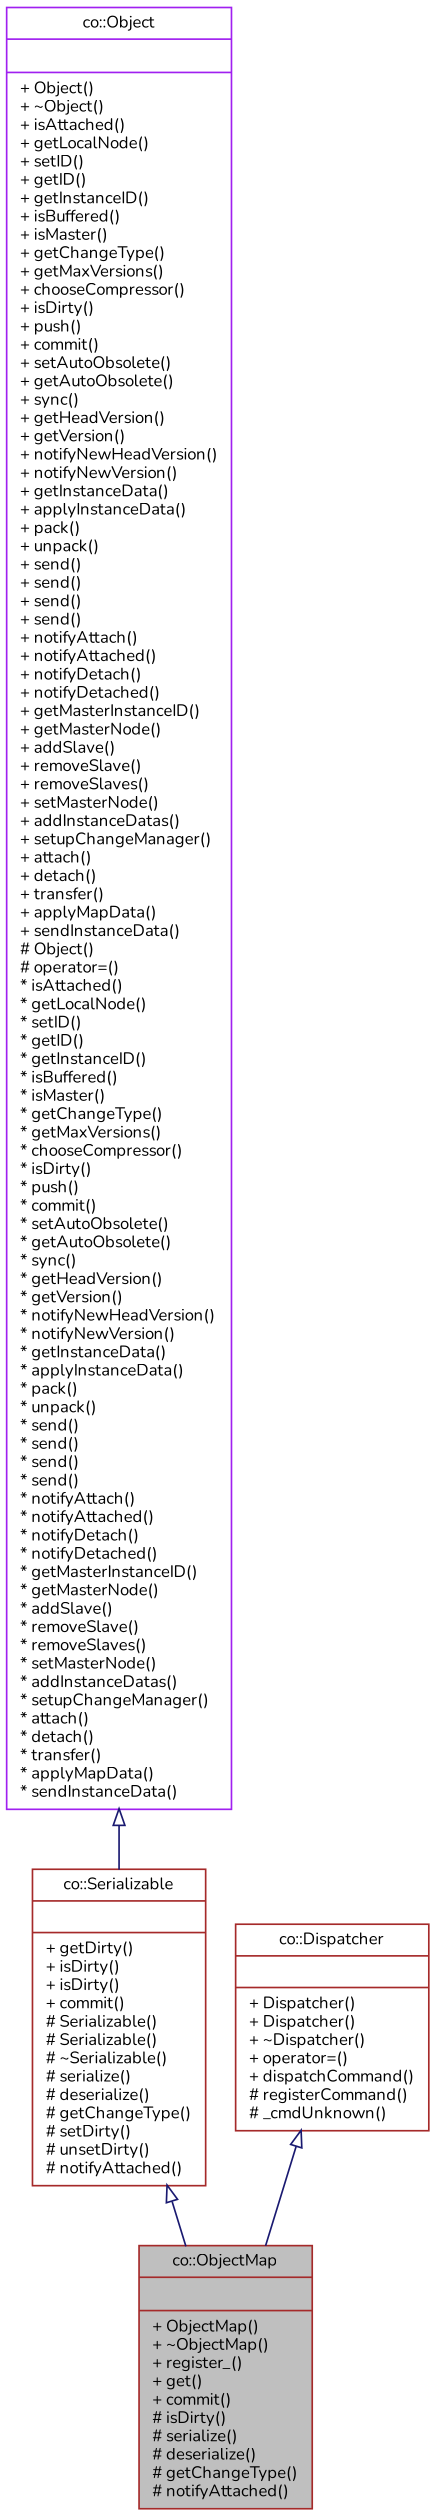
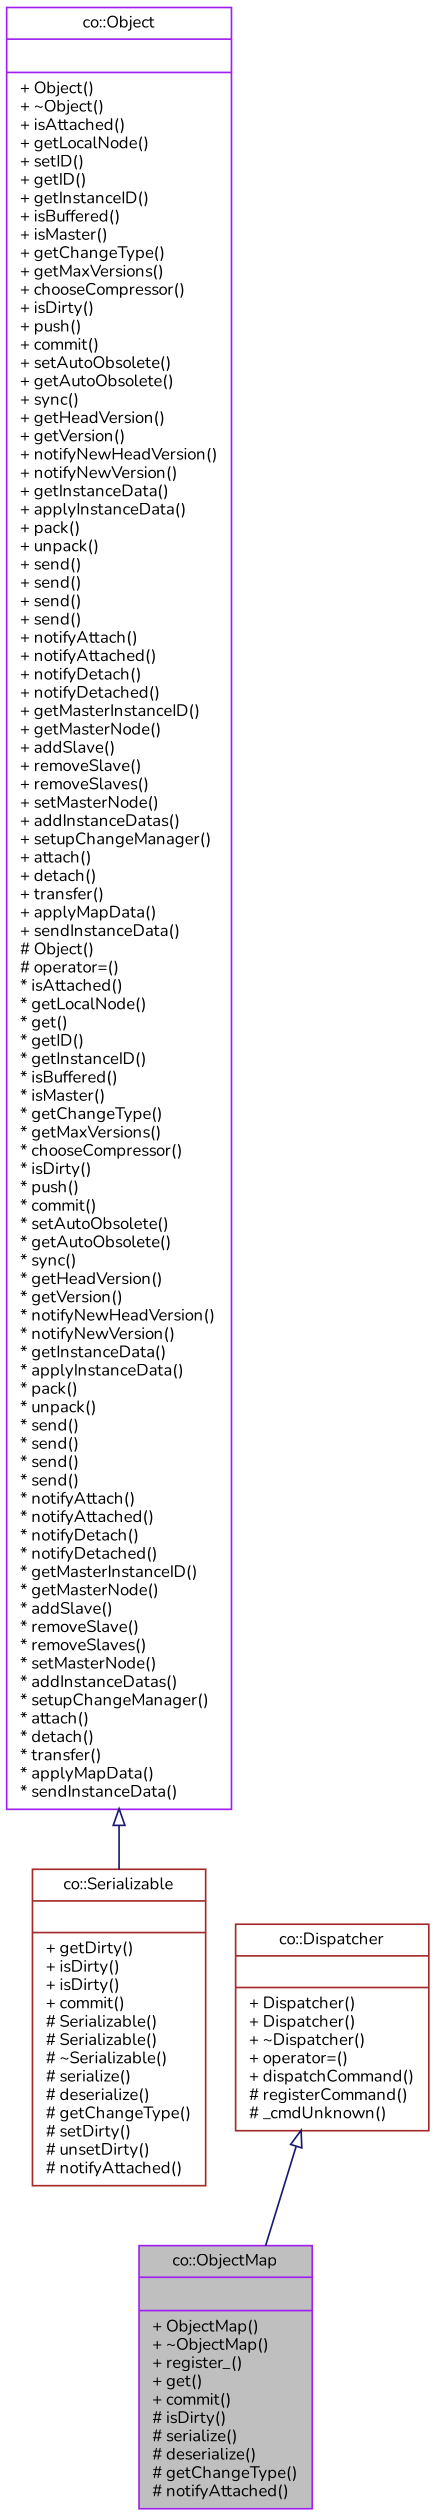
node "co::Object": text "* setID()" -> "* get()"
edge "co::ObjectMap" -> "co::Serializable": removed
node "co::ObjectMap": color brown -> purple
